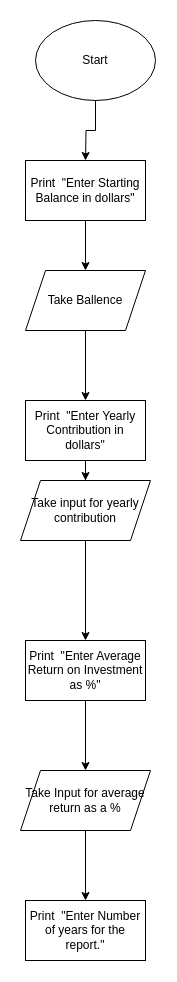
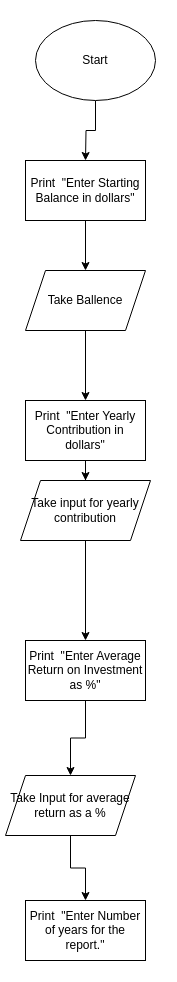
node "Take Input for average return as a %": moved (86, 801) -> (71, 806)
